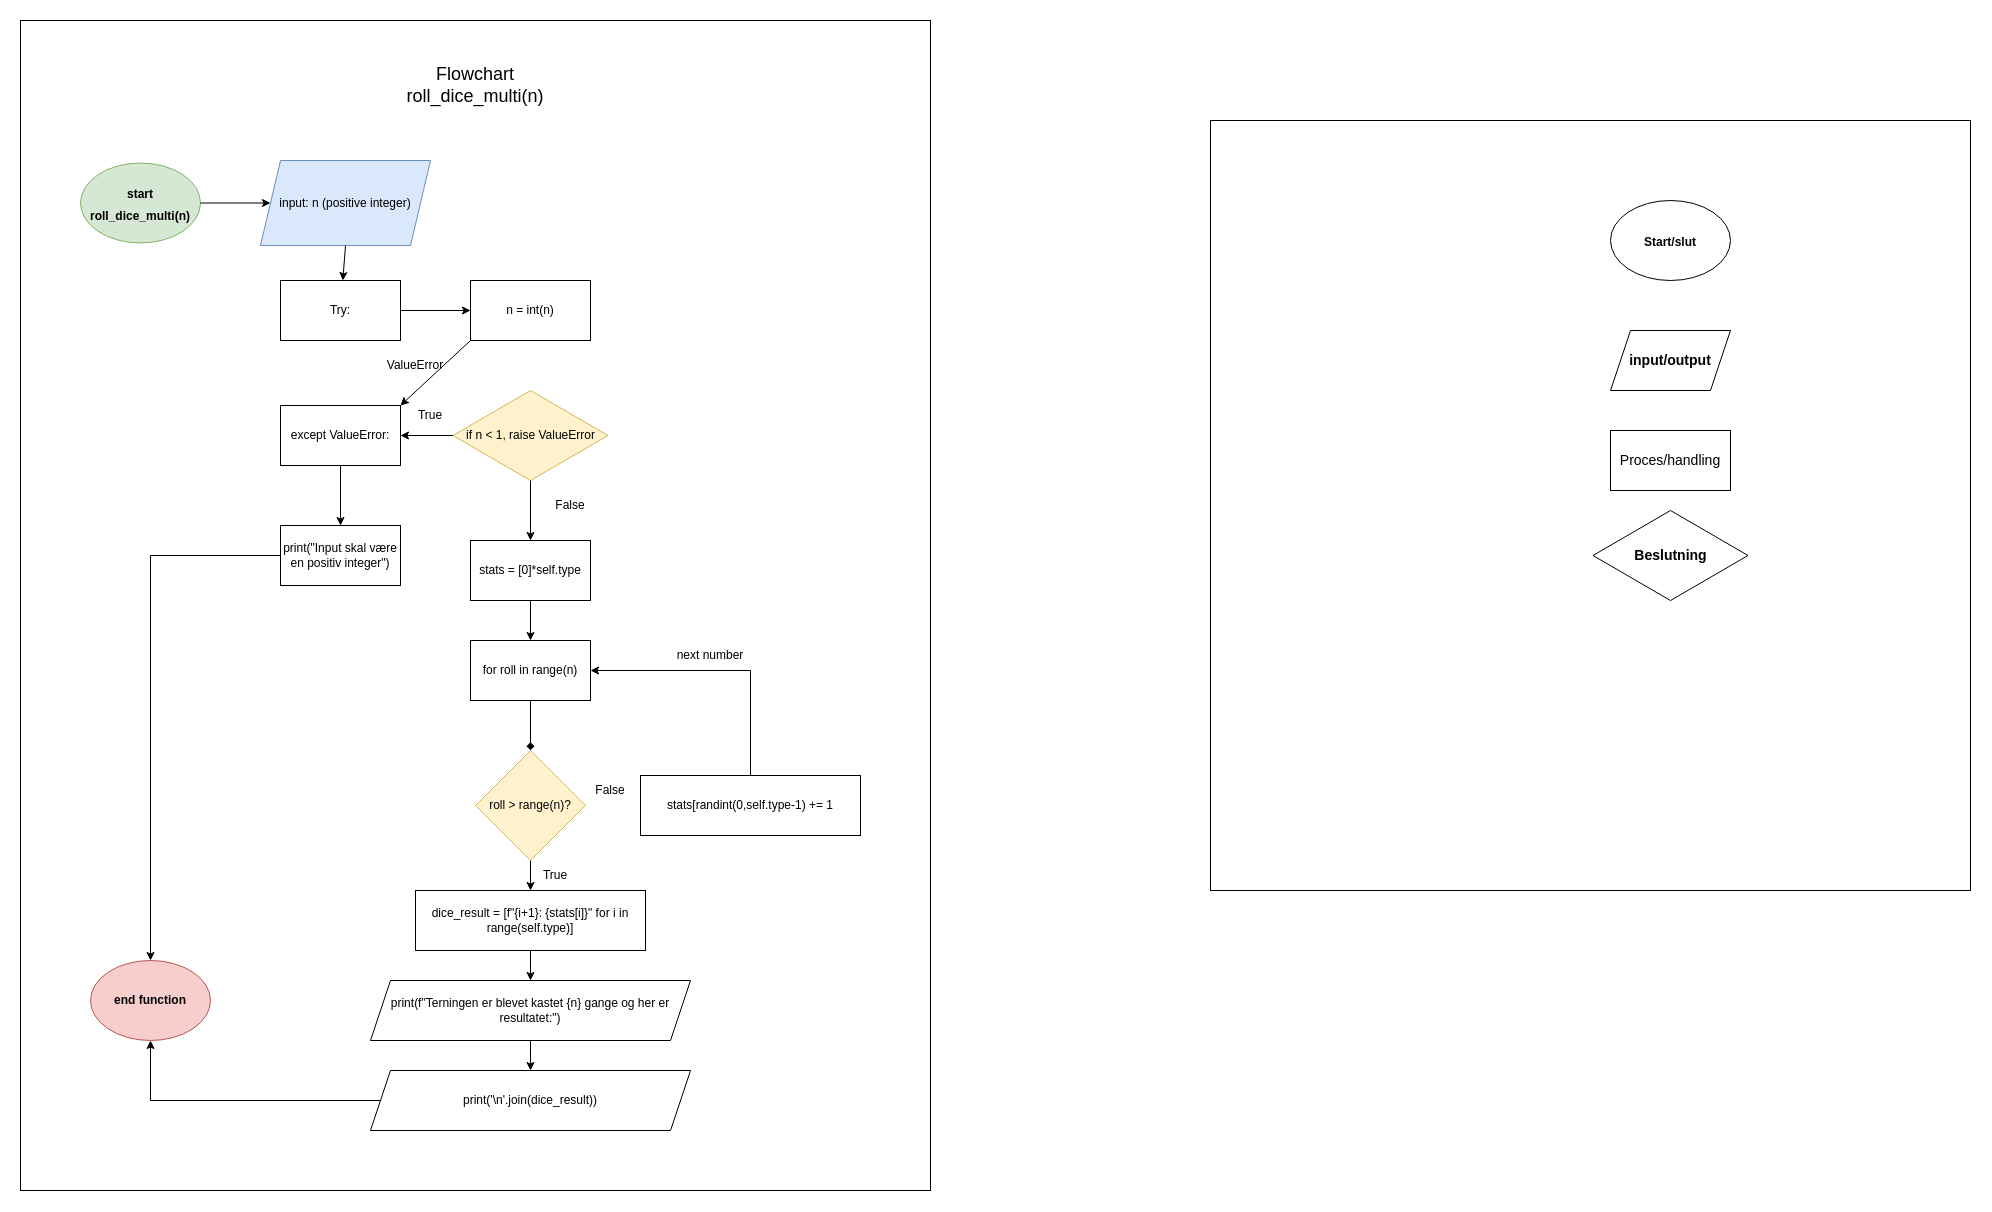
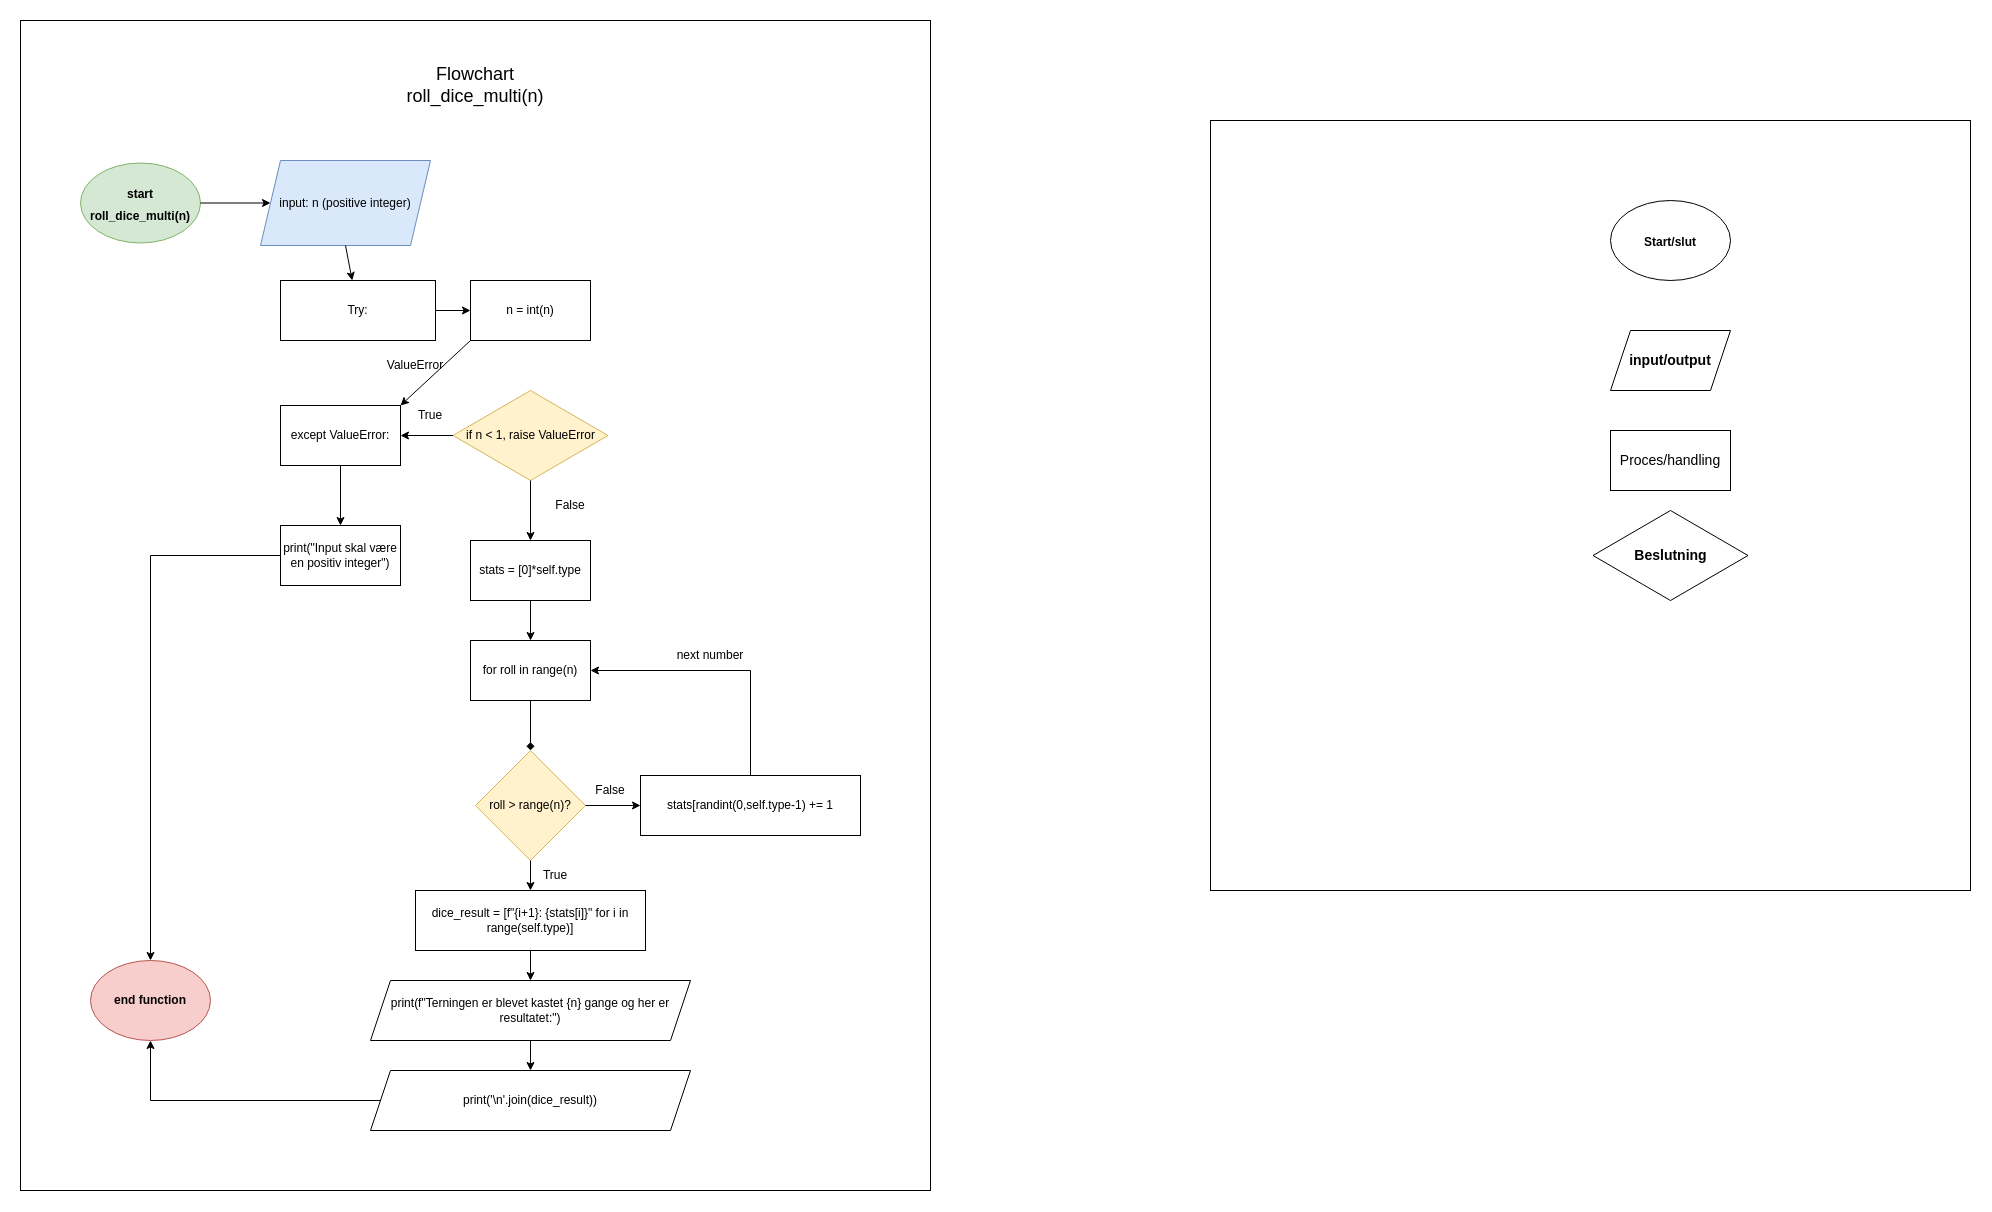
node "Try:": size 120x60 -> 155x60
edge "roll > range(n)?" -> "stats[randint(0,self.type-1) += 1": added
